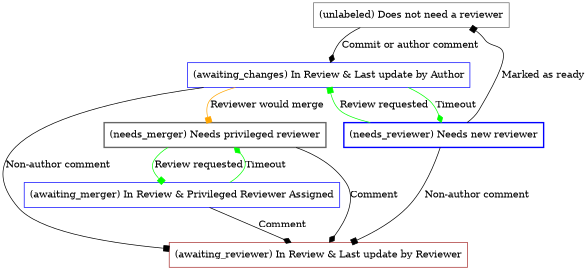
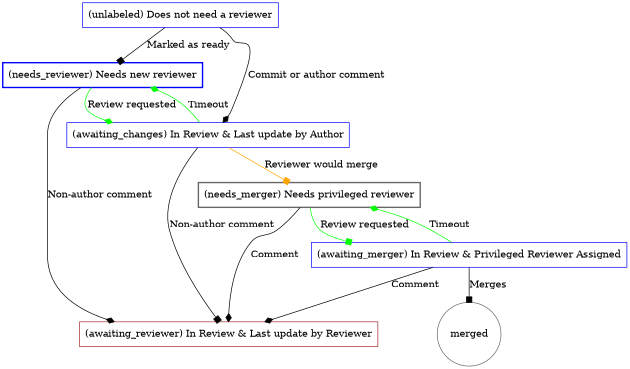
node "(unlabeled) Does not need a reviewer": color gray40 -> blue
edge "(needs_reviewer) Needs new reviewer" -> "(unlabeled) Does not need a reviewer": reversed
edge "(needs_reviewer) Needs new reviewer" -> "(awaiting_changes) In Review & Last update by Author": arrowhead box -> diamond
edge "(needs_reviewer) Needs new reviewer" -> "(awaiting_reviewer) In Review & Last update by Reviewer": arrowhead box -> diamond
node "merged": added
